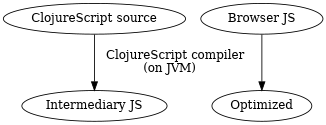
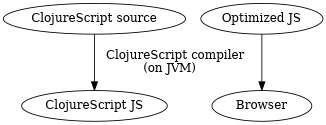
node "Browser JS": label "Browser JS" -> "Optimized JS"
node "Intermediary JS": label "Intermediary JS" -> "ClojureScript JS"
node "Optimized": label "Optimized" -> "Browser"
